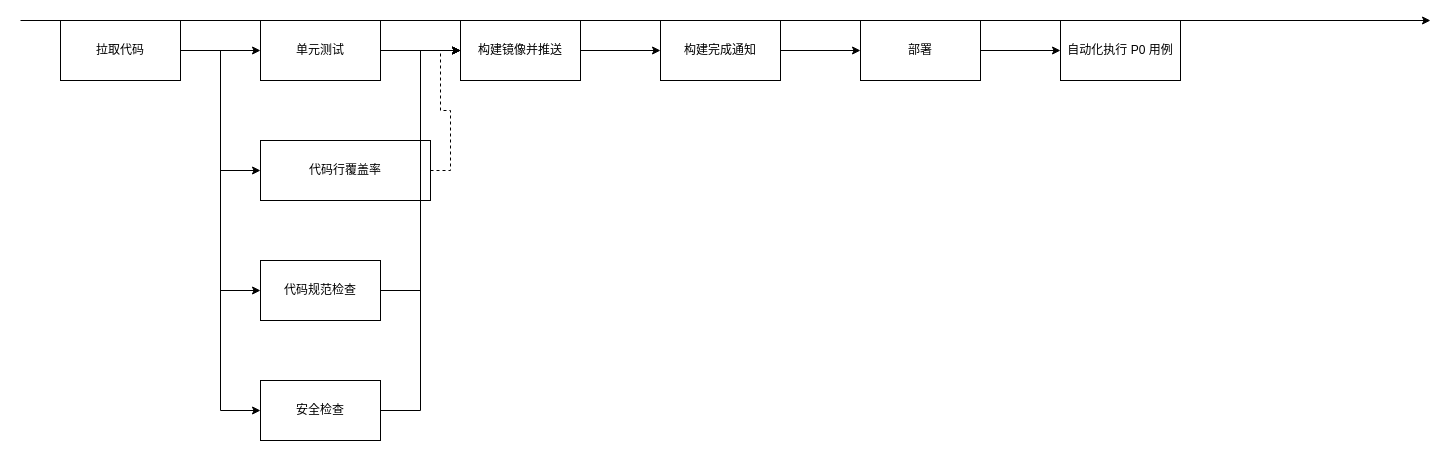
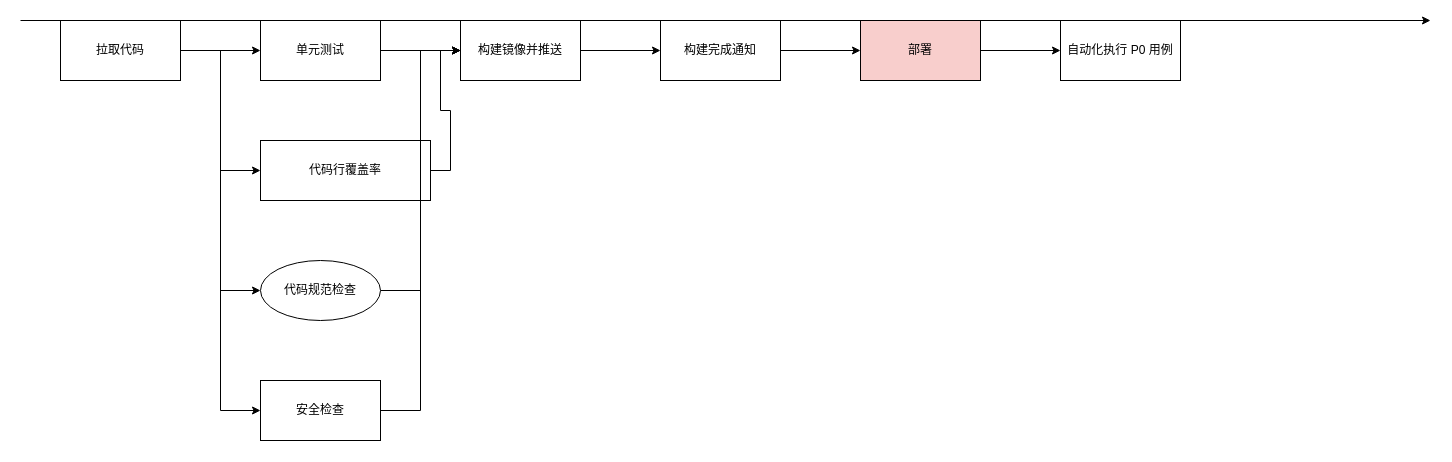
node "部署": fillcolor #ffffff -> #f8cecc
edge "代码行覆盖率" -> "构建镜像并推送": style dashed -> solid
node "代码规范检查": shape rectangle -> ellipse
